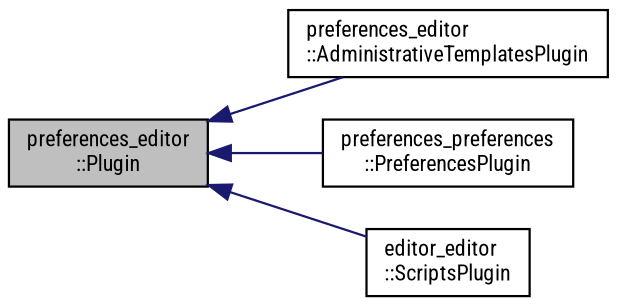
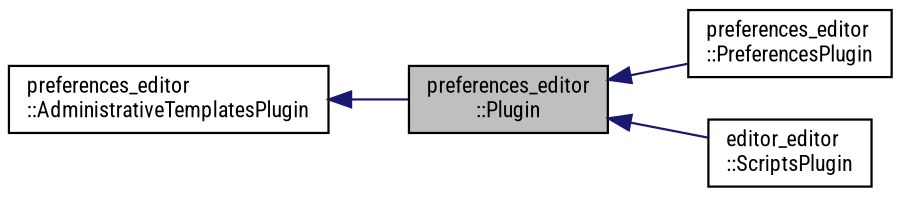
edge "preferences_editor ::AdministrativeTemplatesPlugin" -> "preferences_editor ::Plugin": reversed
node "preferences_preferences ::PreferencesPlugin": label "preferences_preferences ::PreferencesPlugin" -> "preferences_editor ::PreferencesPlugin"
